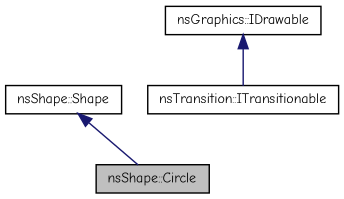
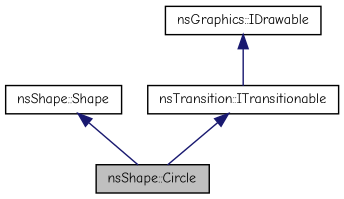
edge "nsShape::Circle" -> "nsTransition::ITransitionable": added
